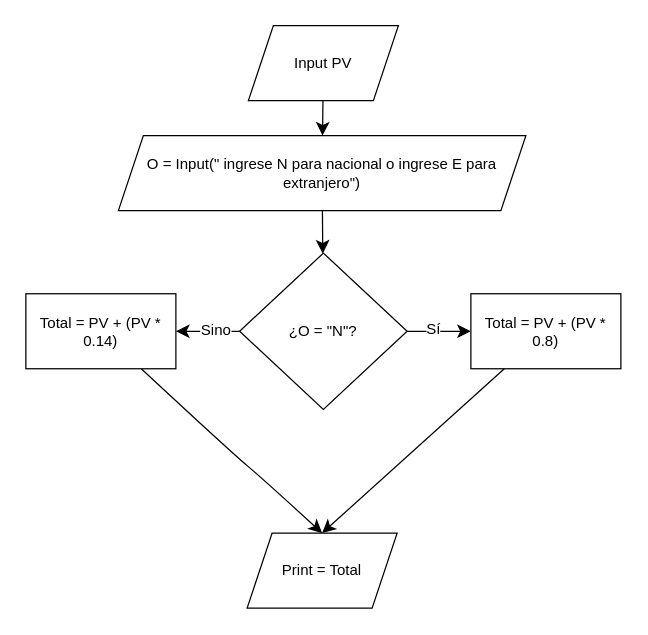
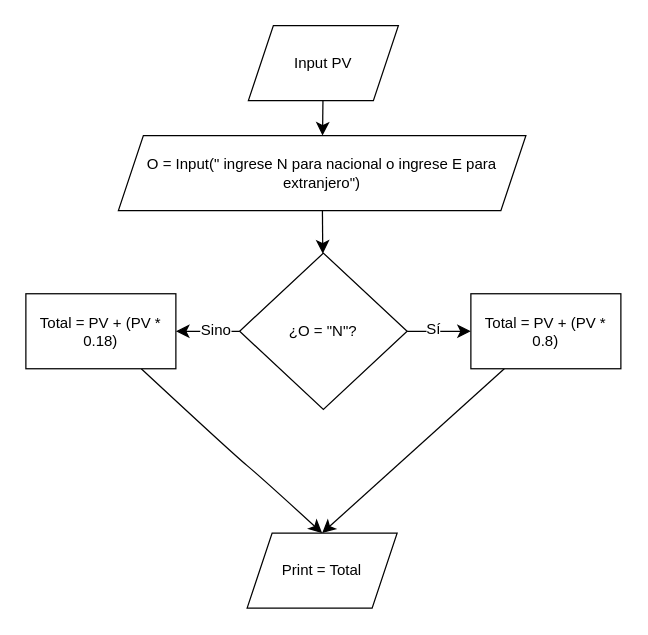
node "Total = PV + (PV * 0.14)": label "Total = PV + (PV * 0.14)" -> "Total = PV + (PV * 0.18)"
